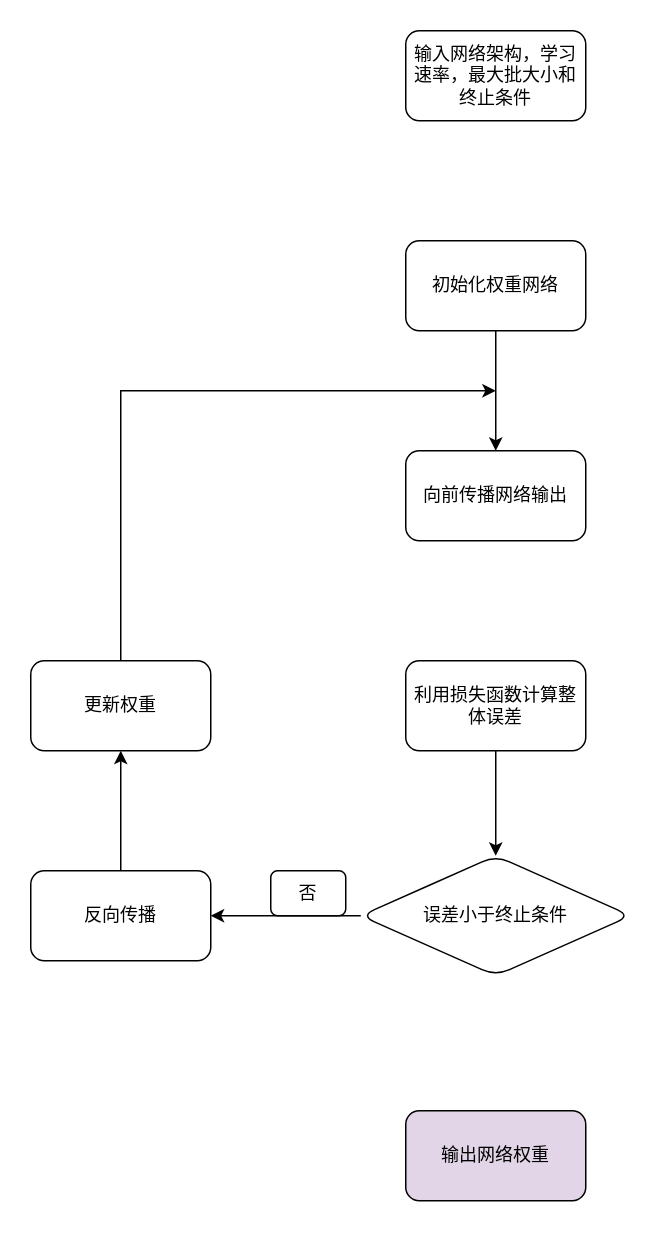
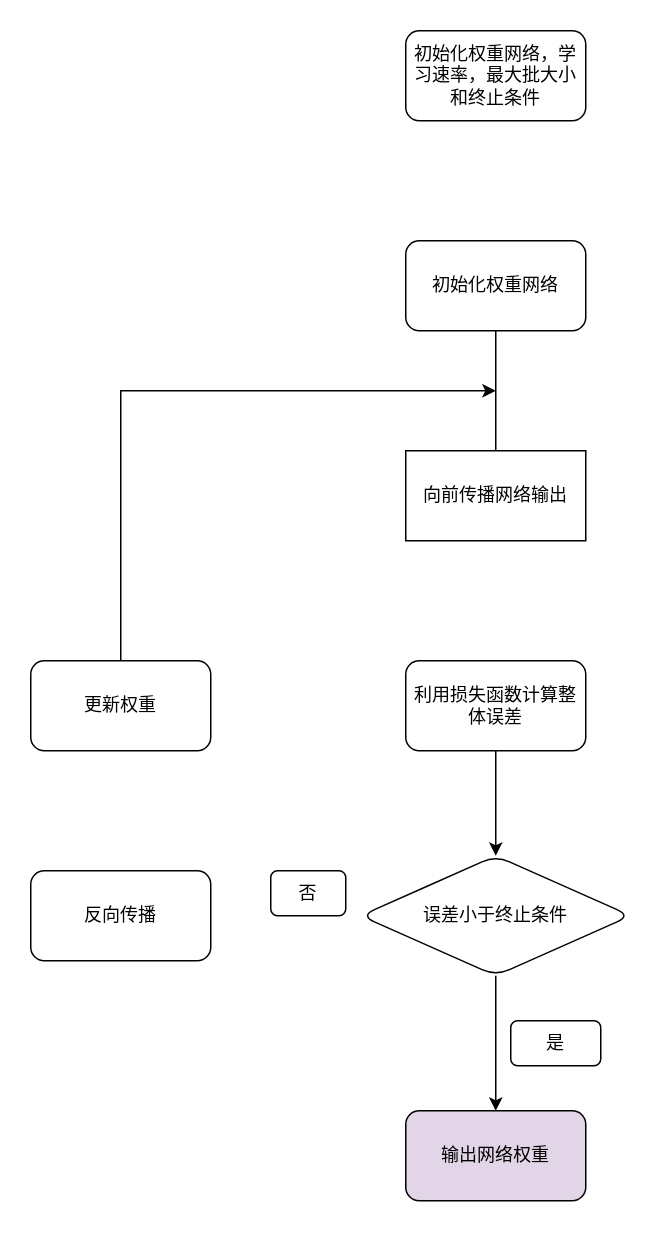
node "输入网络架构，学习速率，最大批大小和终止条件": label "输入网络架构，学习速率，最大批大小和终止条件" -> "初始化权重网络，学习速率，最大批大小和终止条件"
edge "初始化权重网络" -> "向前传播网络输出": arrowhead classic -> none
node "向前传播网络输出": shape rounded rectangle -> rectangle
edge "反向传播" -> "更新权重": removed
edge "误差小于终止条件" -> "反向传播": removed
edge "误差小于终止条件" -> "输出网络权重": added
node "是": added
